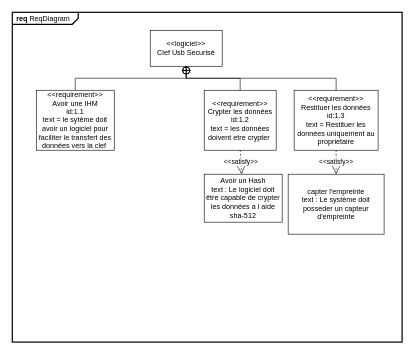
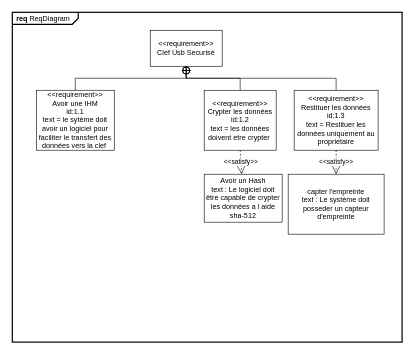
node "<<logiciel>> Clef Usb Securisé": label "<<logiciel>> Clef Usb Securisé" -> "<<requirement>> Clef Usb Securisé"
